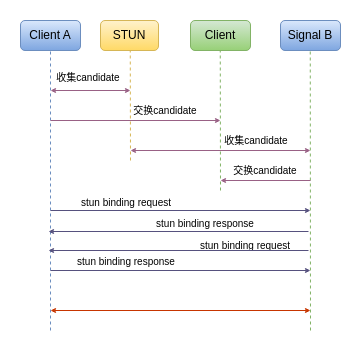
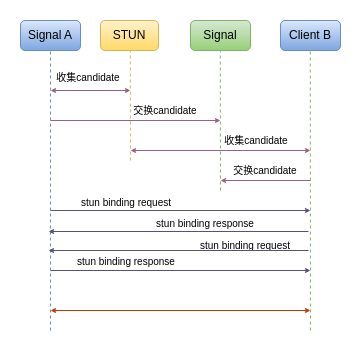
node "Client A": label "Client A" -> "Signal A"
node "Client": label "Client" -> "Signal"
node "Signal B": label "Signal B" -> "Client B"
